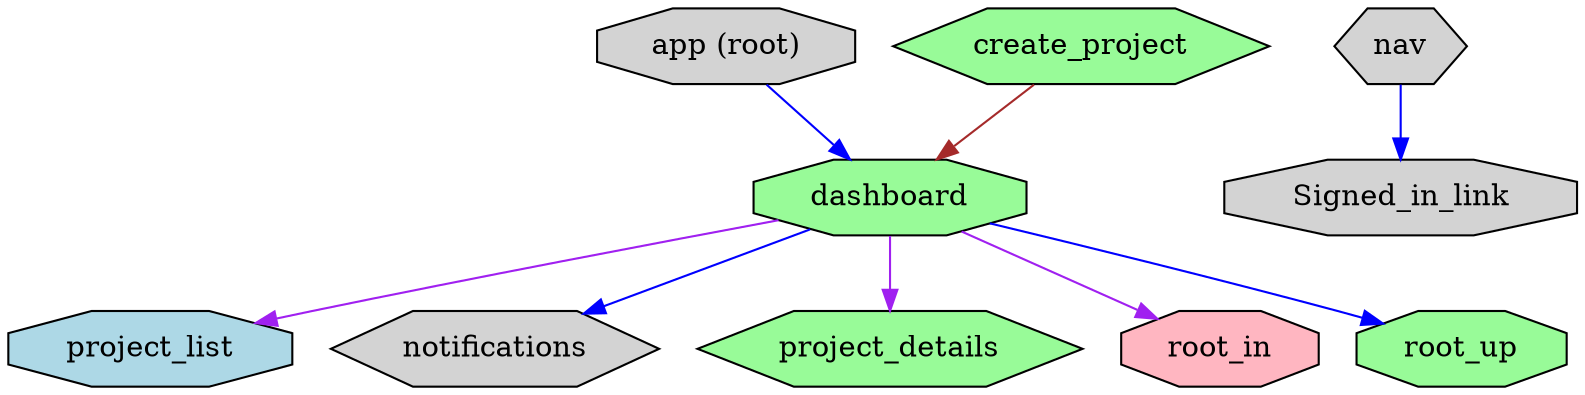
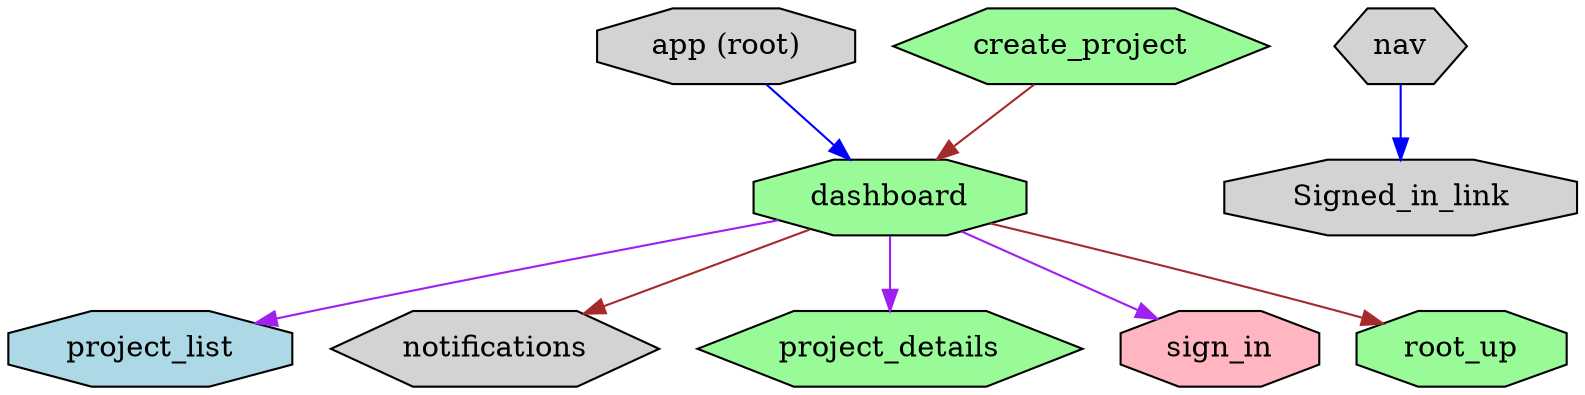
edge "dashboard" -> "notifications": color blue -> brown
edge "dashboard" -> "root_up": color blue -> brown
node "root_in": label "root_in" -> "sign_in"
